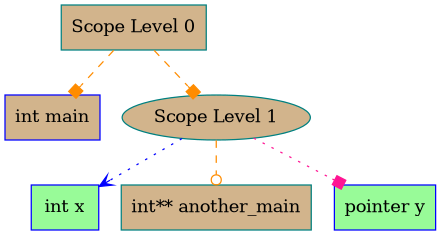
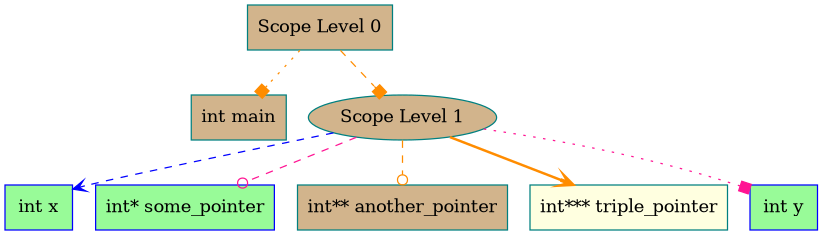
edge "Scope Level 0" -> "int main": style dashed -> dotted
node "int main": color blue -> teal
edge "Scope Level 1" -> "int x": style dotted -> dashed
node "int* some_pointer": added
node "int** another_main": label "int** another_main" -> "int** another_pointer"
node "pointer y": label "pointer y" -> "int y"
node "int*** triple_pointer": added
